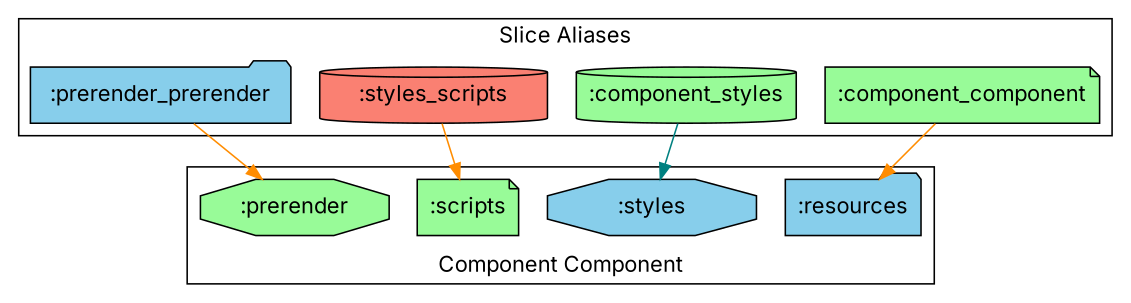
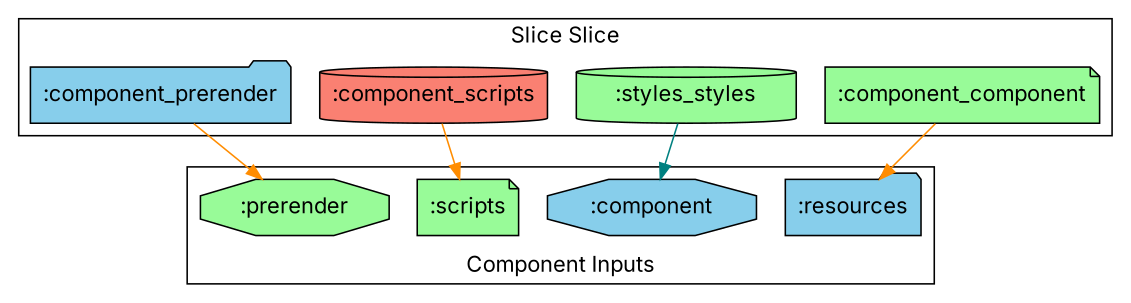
cluster "Slice Aliases": label "Slice Aliases" -> "Slice Slice"
node ":prerender_prerender": label ":prerender_prerender" -> ":component_prerender"
node ":styles_scripts": label ":styles_scripts" -> ":component_scripts"
node ":component_styles": label ":component_styles" -> ":styles_styles"
node ":styles": label ":styles" -> ":component"
cluster "Component Component": label "Component Component" -> "Component Inputs"
